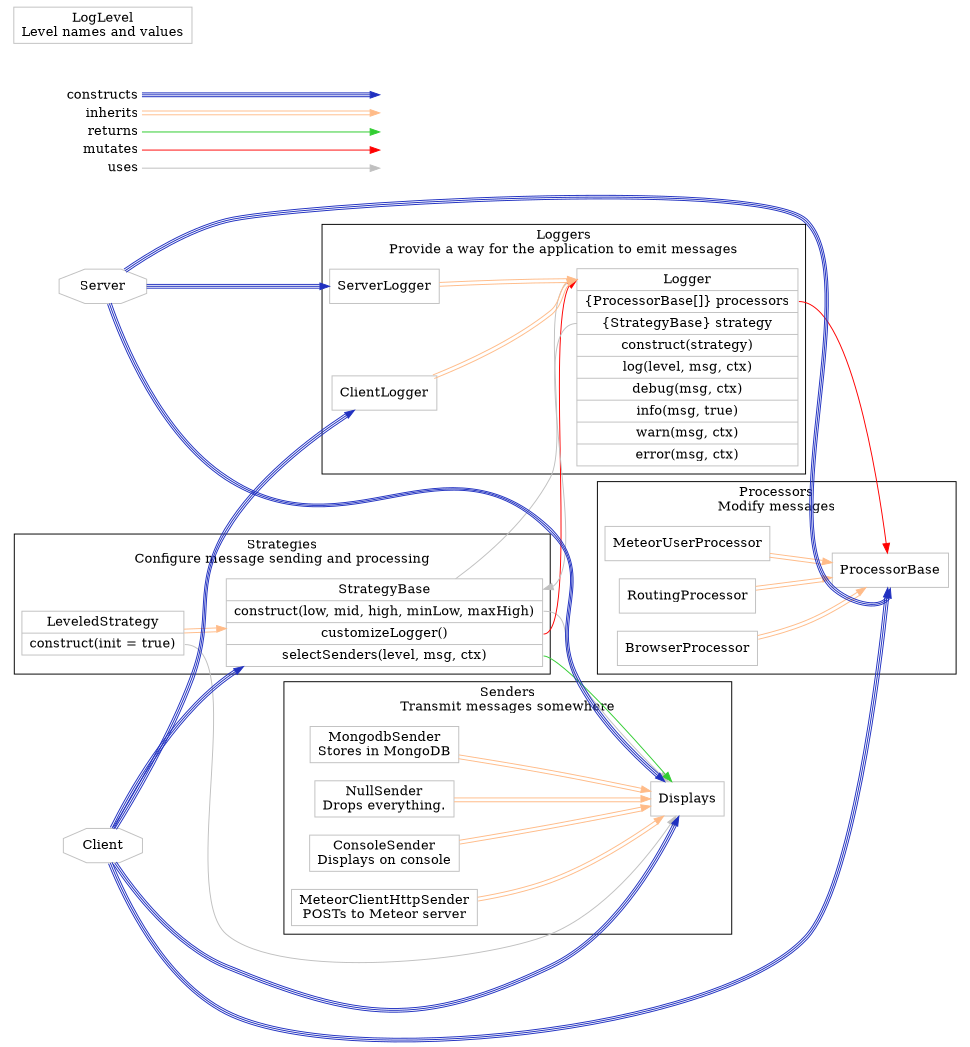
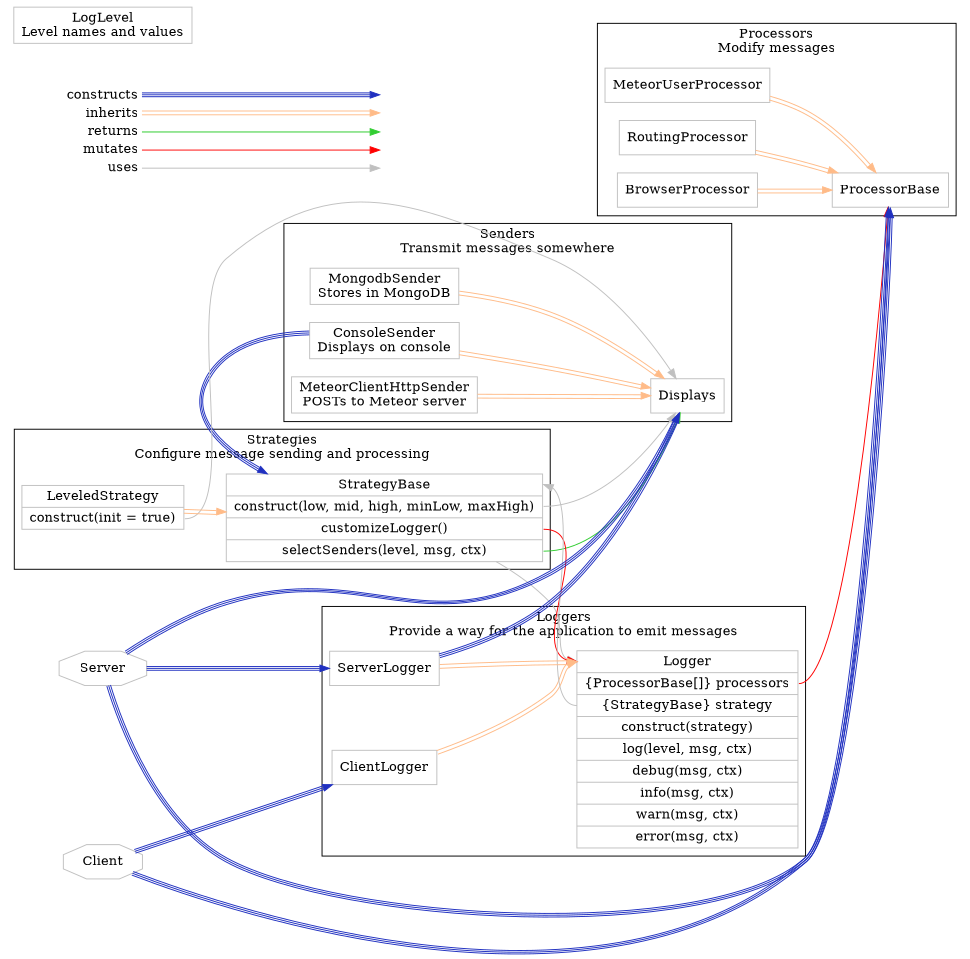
node "Logger": text "info(msg, true)" -> "info(msg, ctx)"
edge "Client" -> "StrategyBase": now "ConsoleSender Displays on console" -> "StrategyBase"
node "NullSender Drops everything.": removed
edge "Client" -> "Displays": now "ServerLogger" -> "Displays"
